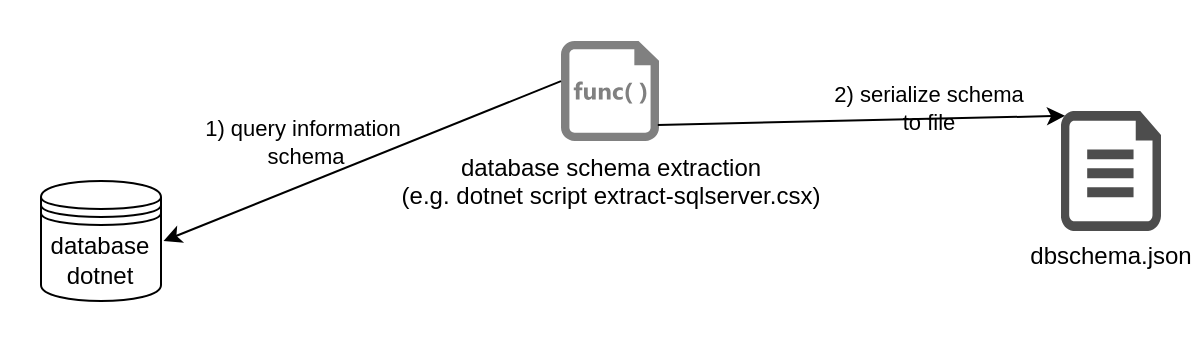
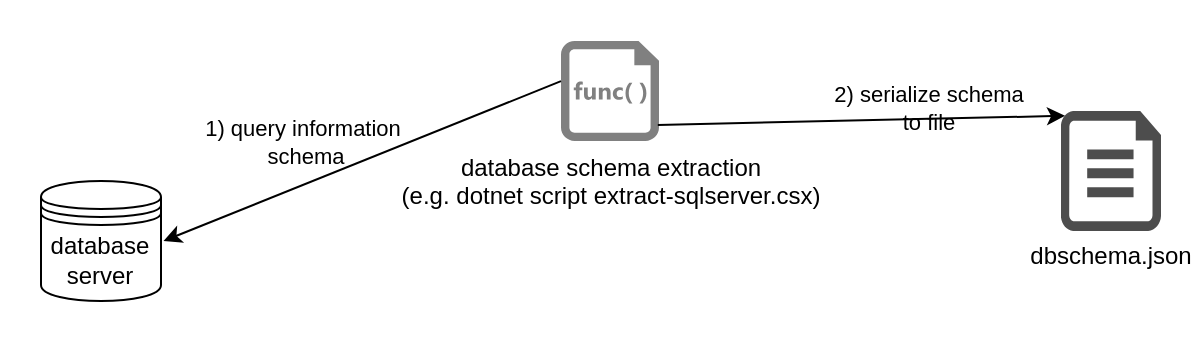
node "database dotnet": label "database dotnet" -> "database server"
